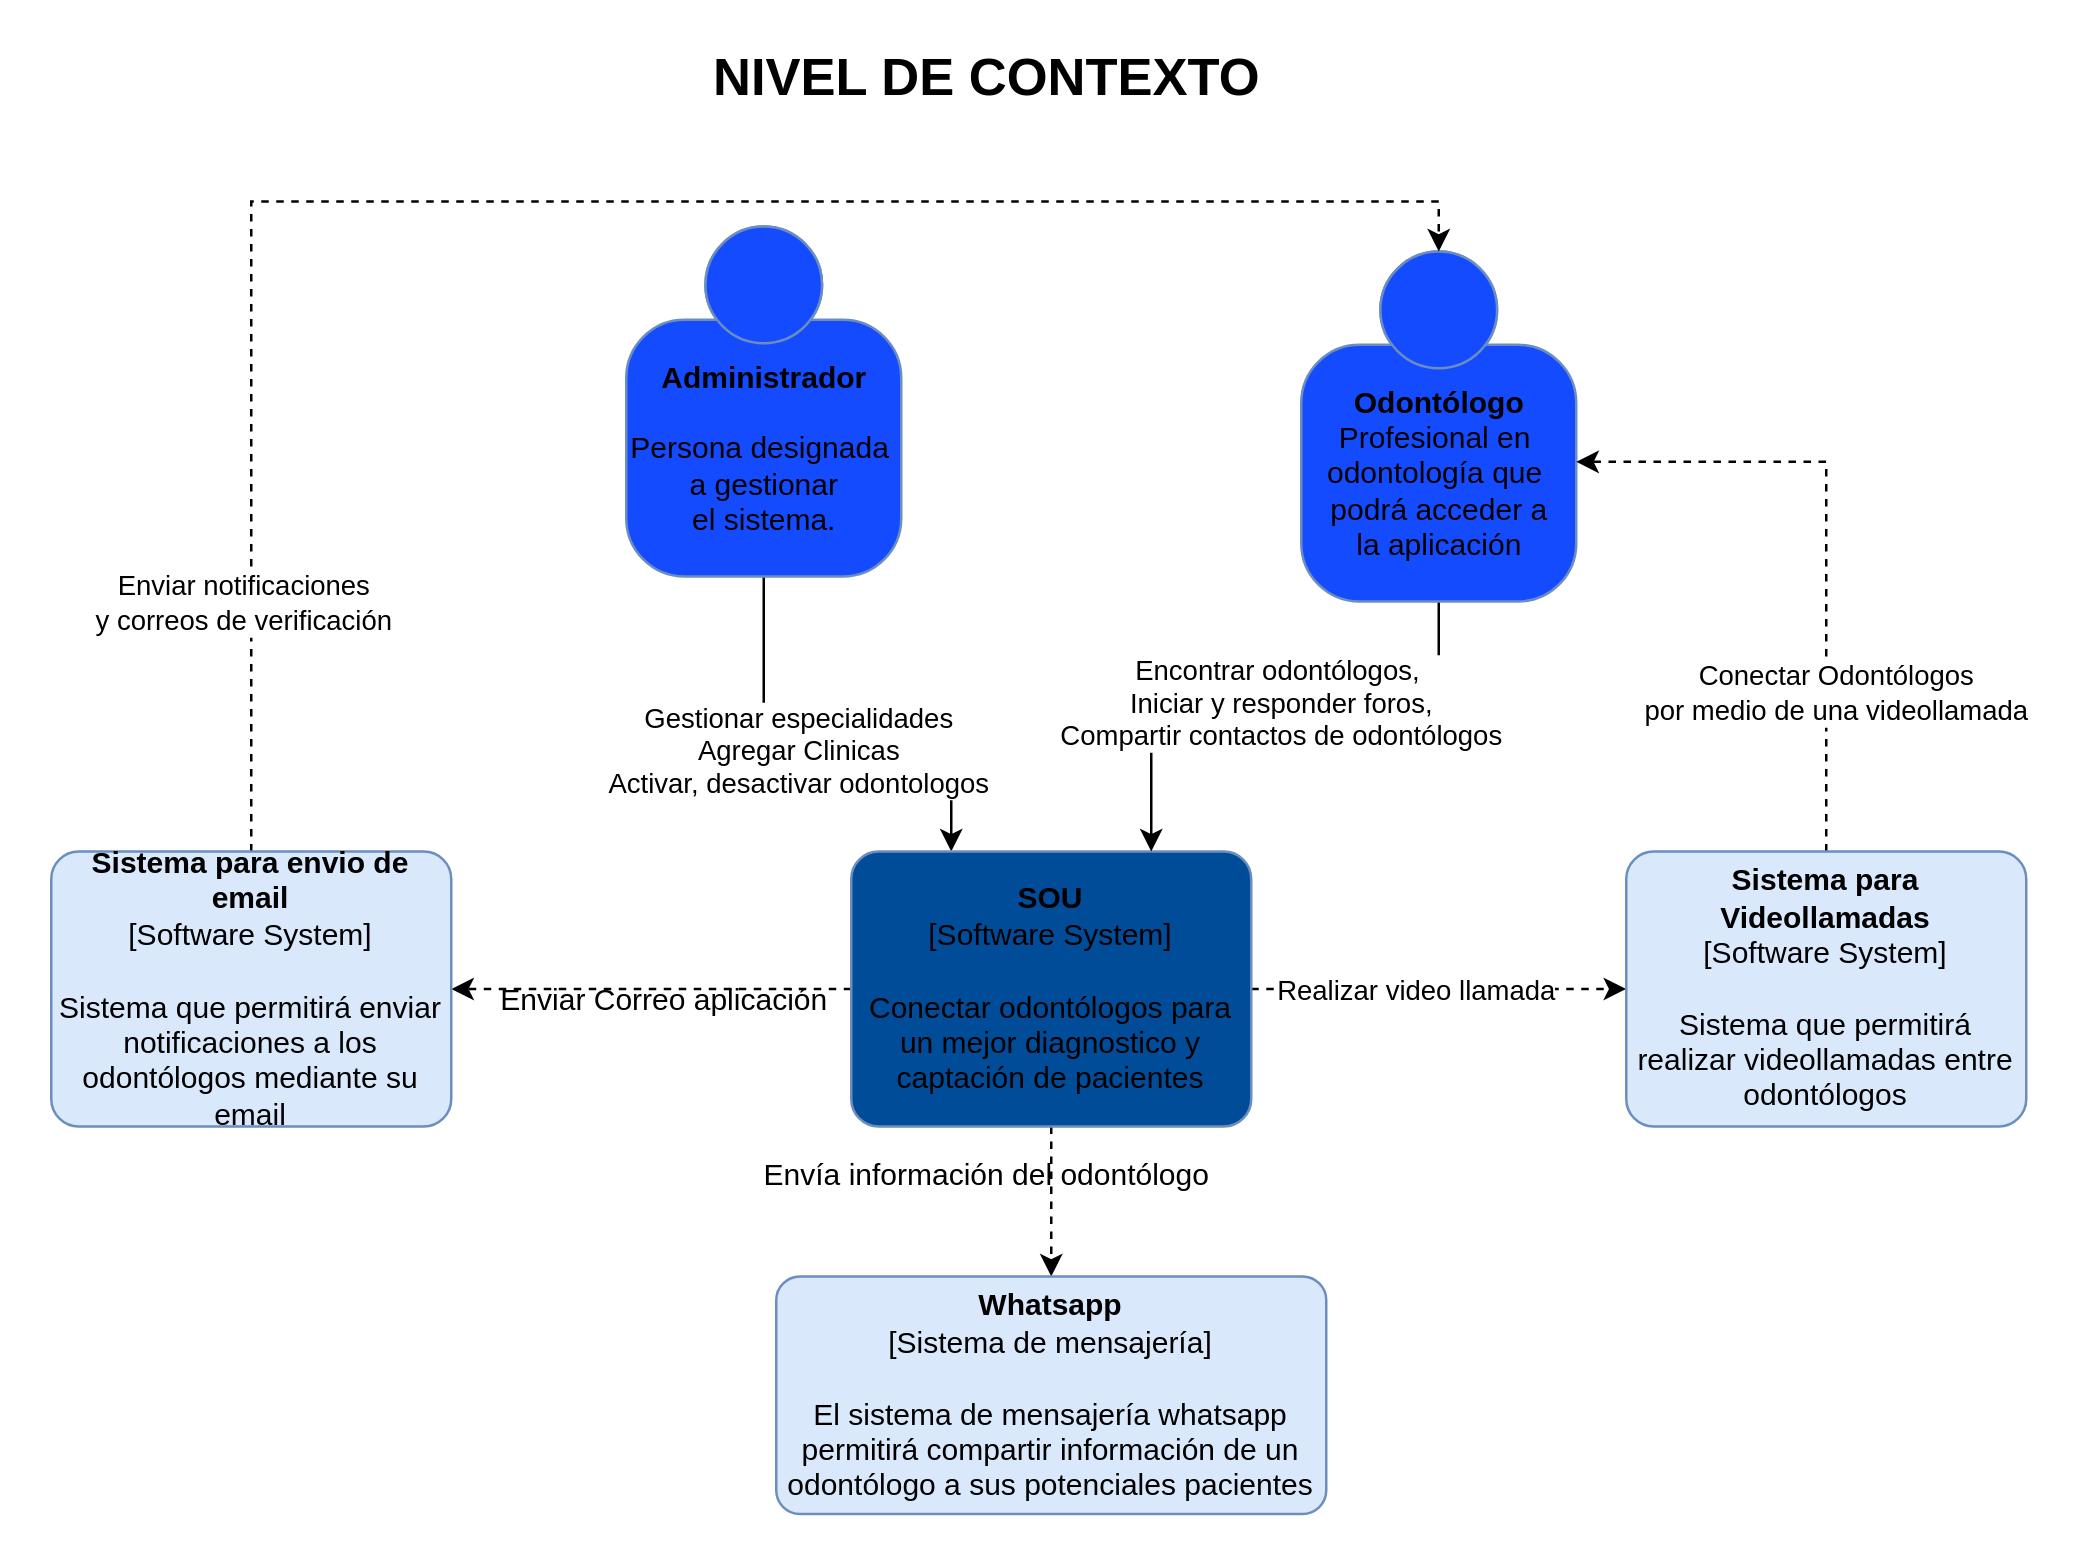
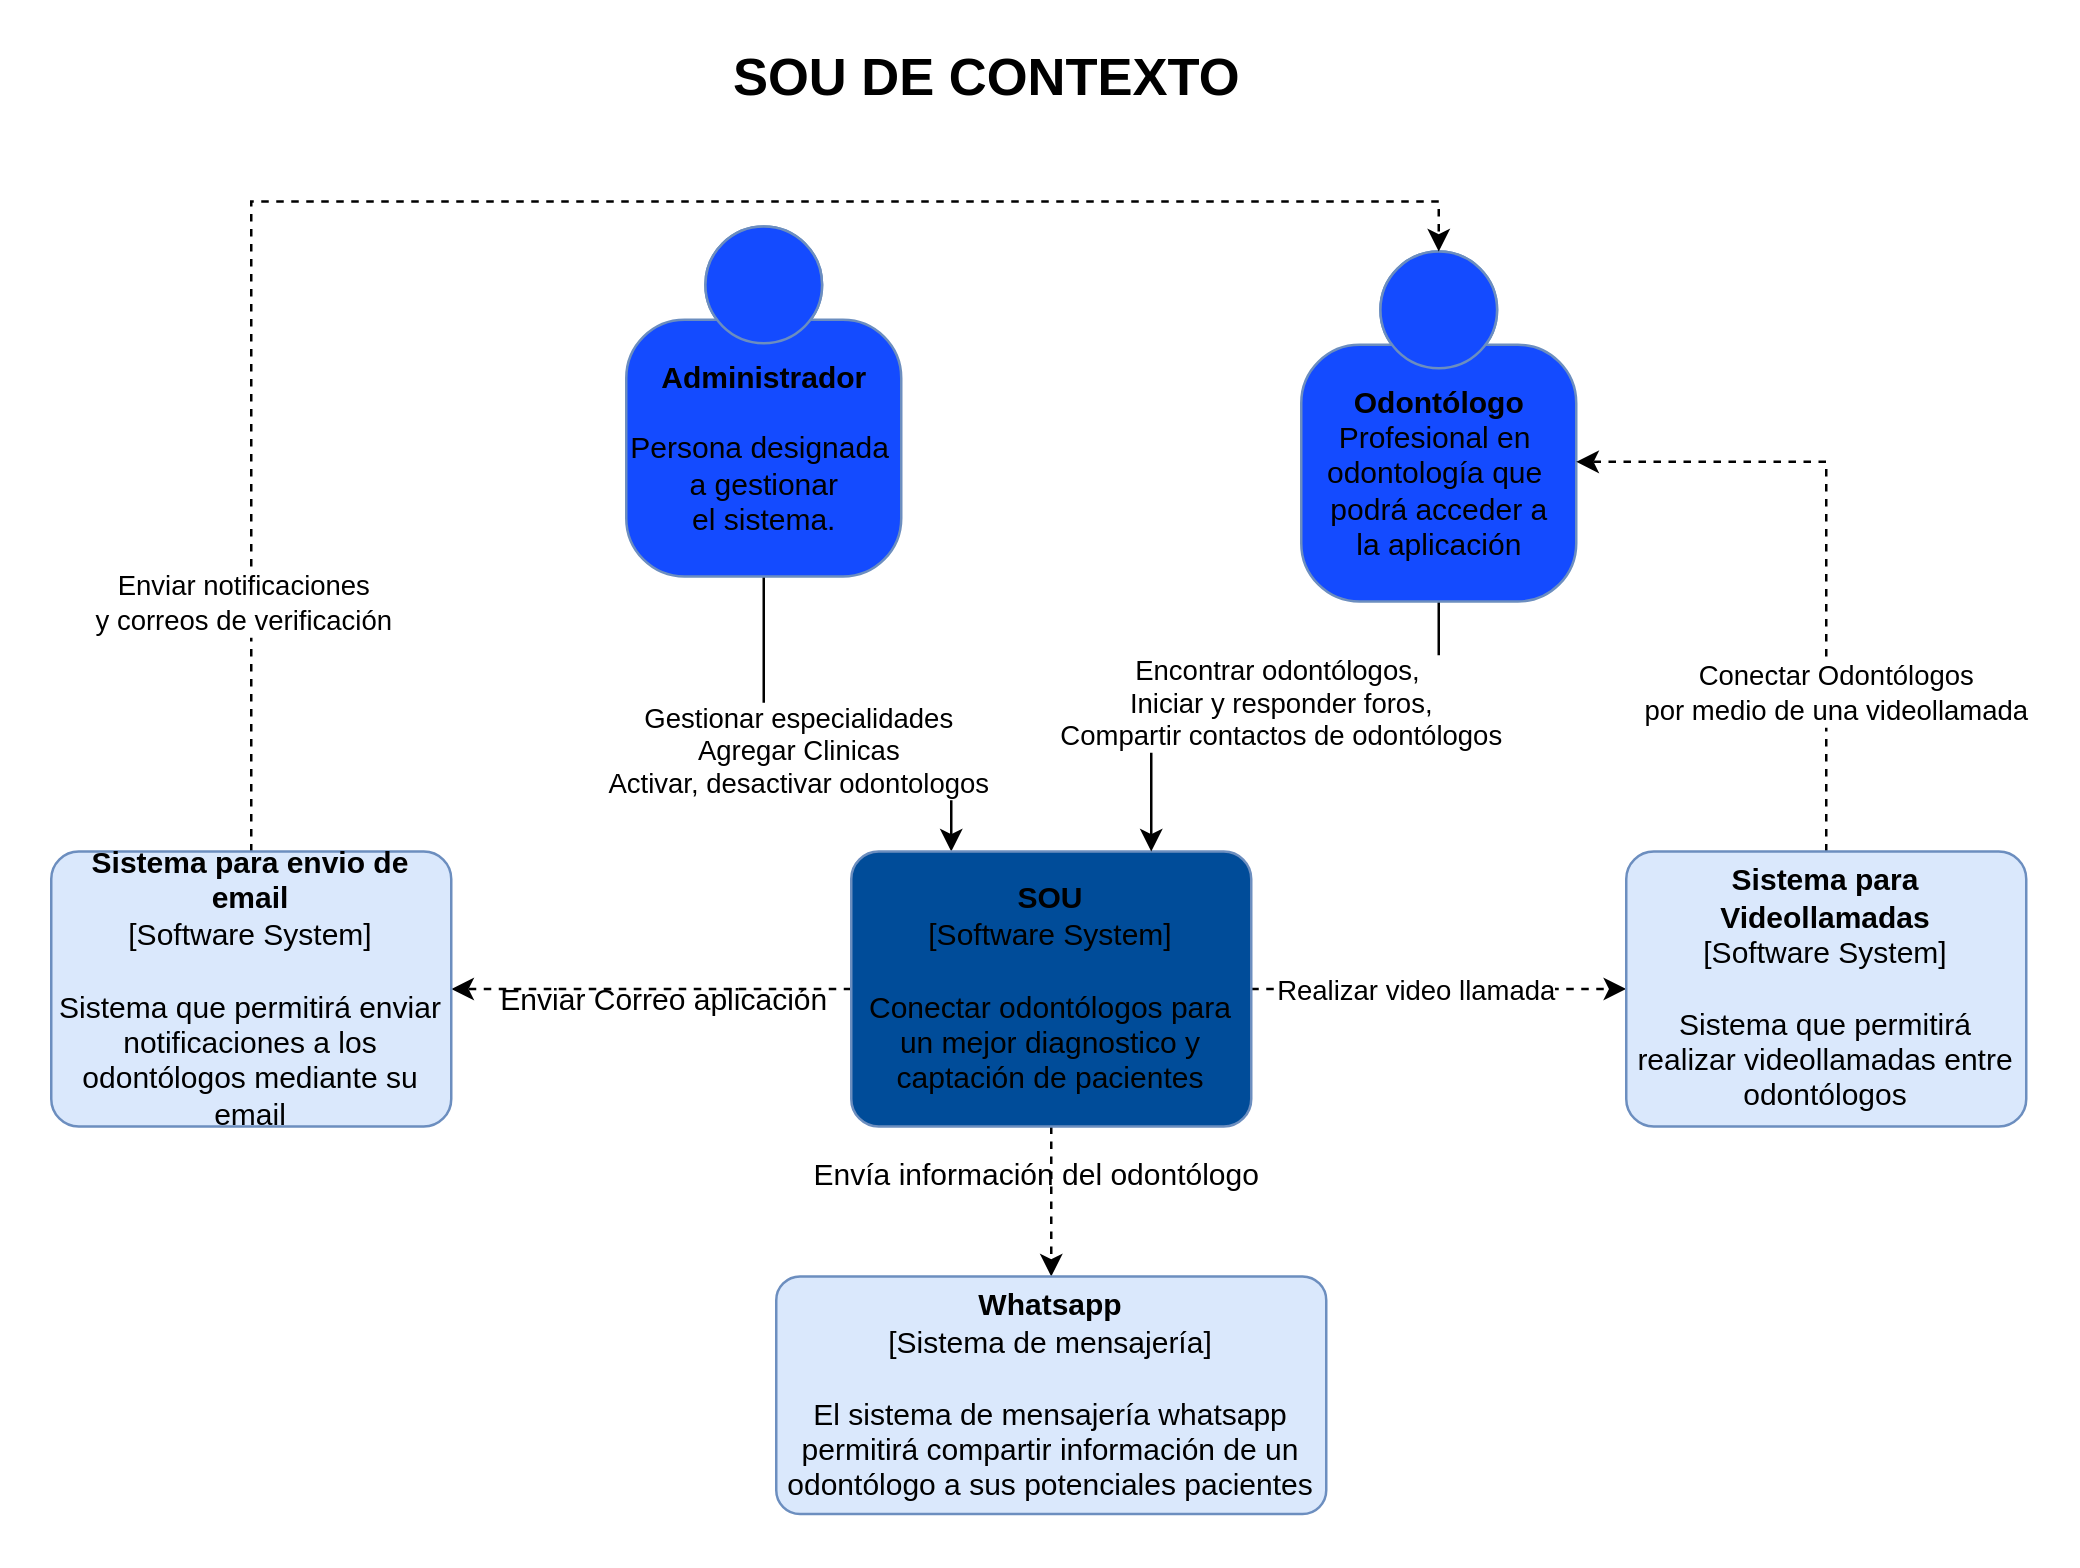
node "NIVEL DE CONTEXTO": label "NIVEL DE CONTEXTO" -> "SOU DE CONTEXTO"
node "Envía información del odontólogo": moved (986, 1176) -> (1036, 1176)
